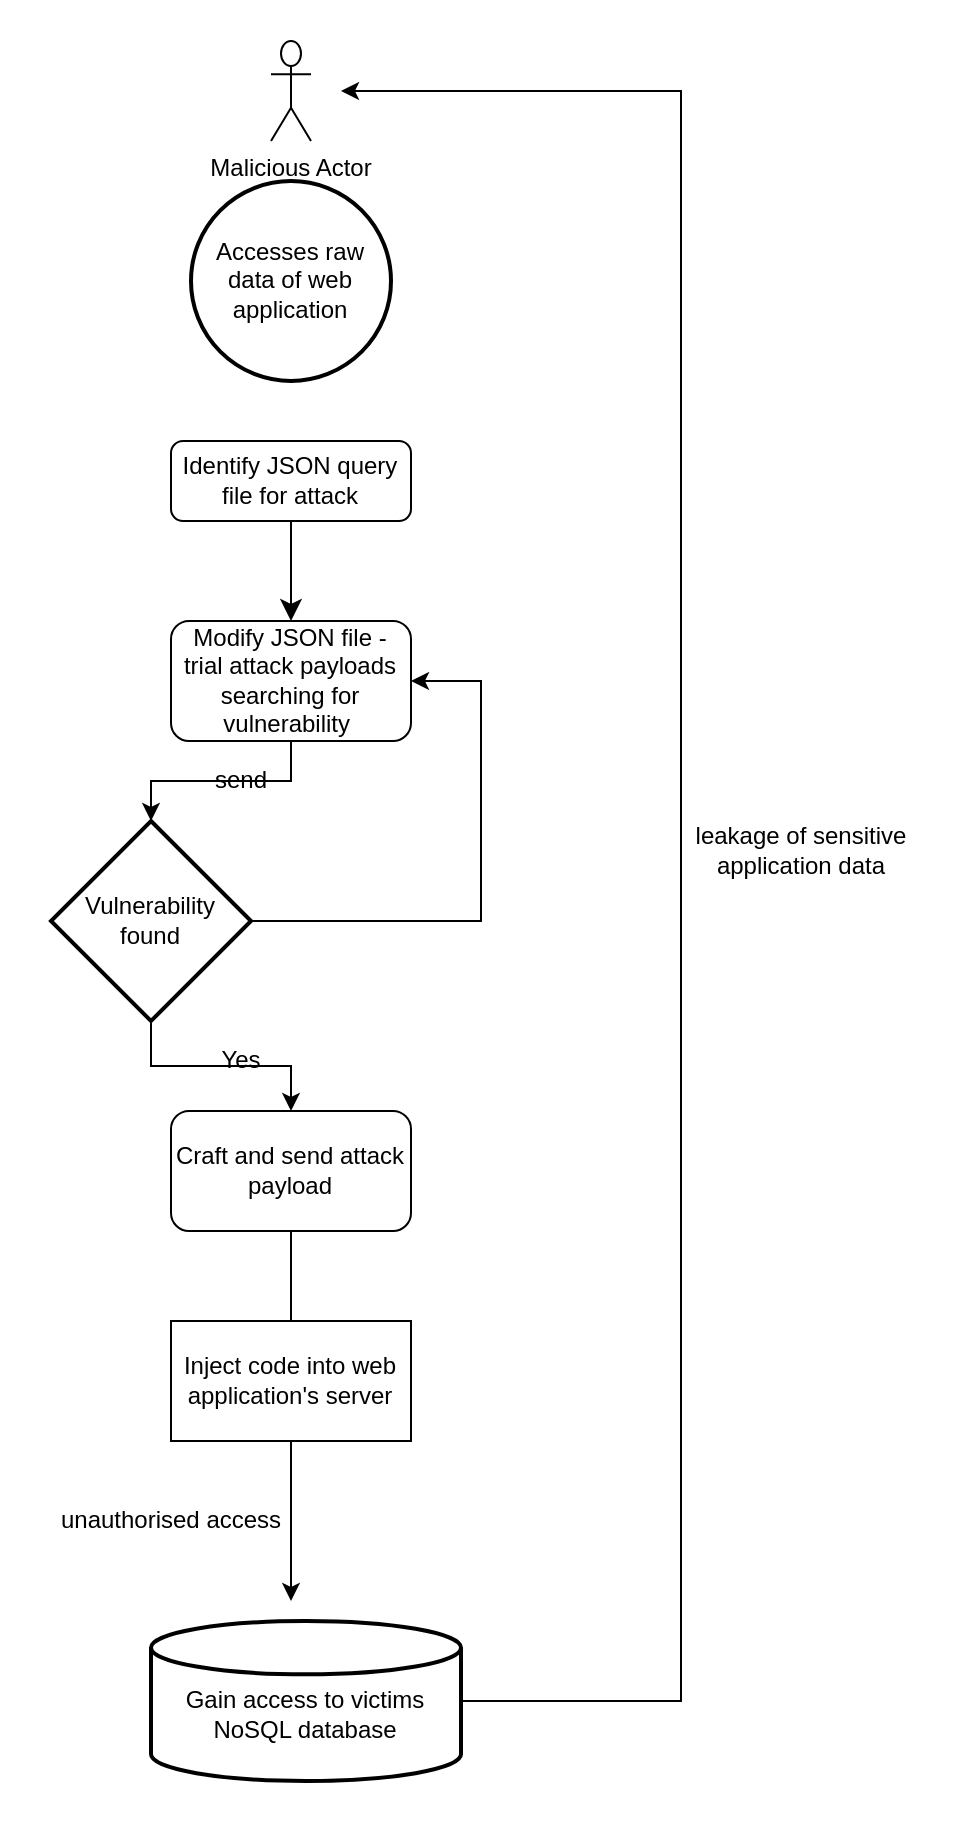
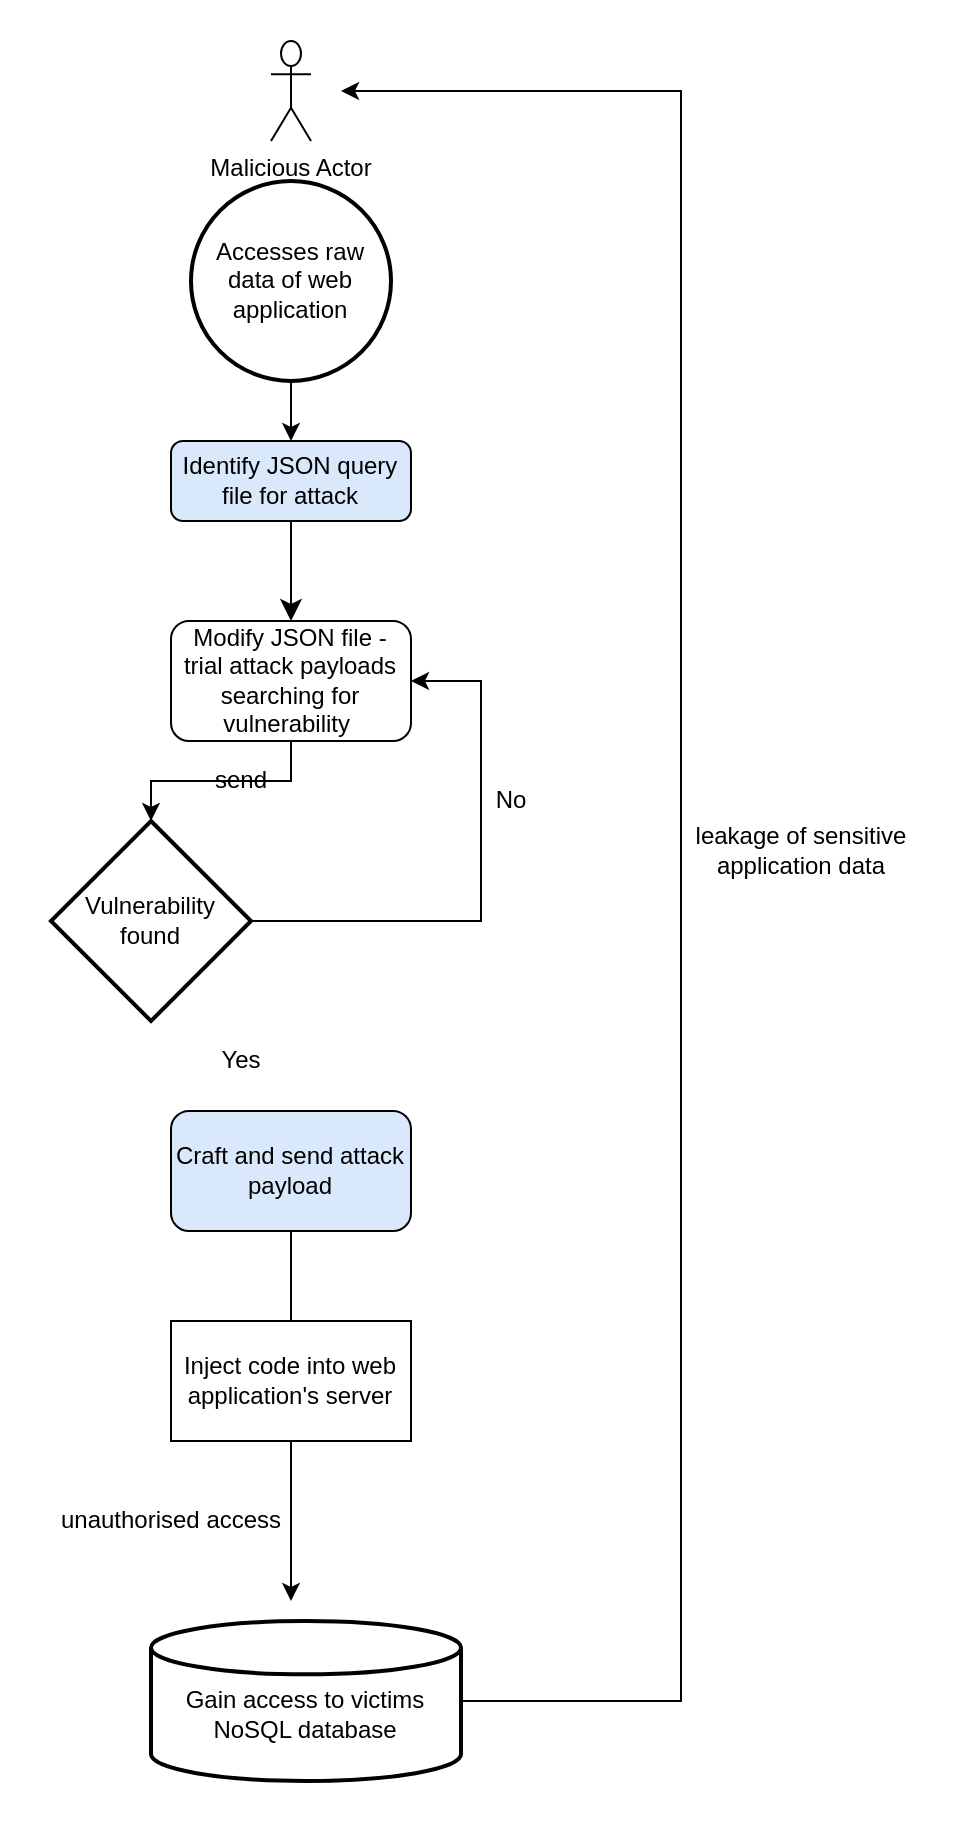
edge "Accesses raw data of web application" -> "Identify JSON query file for attack": added
node "Identify JSON query file for attack": fillcolor #ffffff -> #dae8fc
node "No": added
edge "Vulnerability found" -> "Craft and send attack payload": removed
node "Craft and send attack payload": fillcolor #ffffff -> #dae8fc
